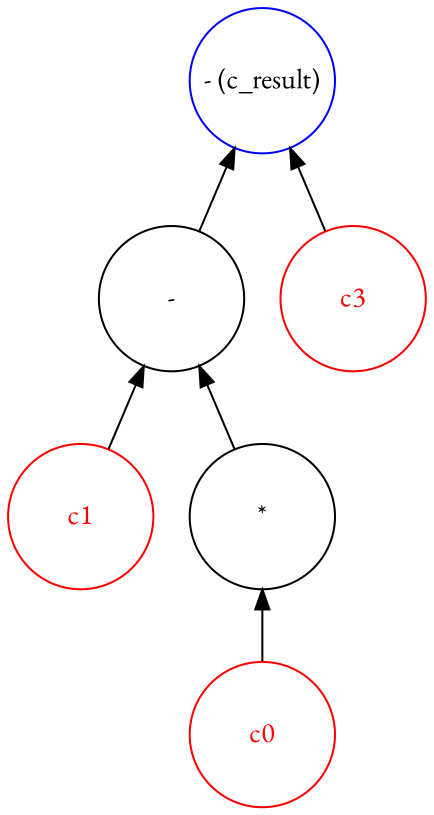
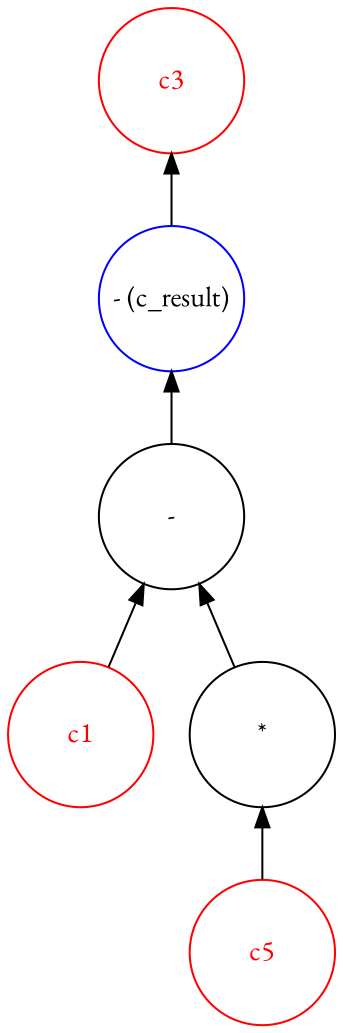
edge "c3" -> "- (c_result)": reversed
node "c0": label "c0" -> "c5"
